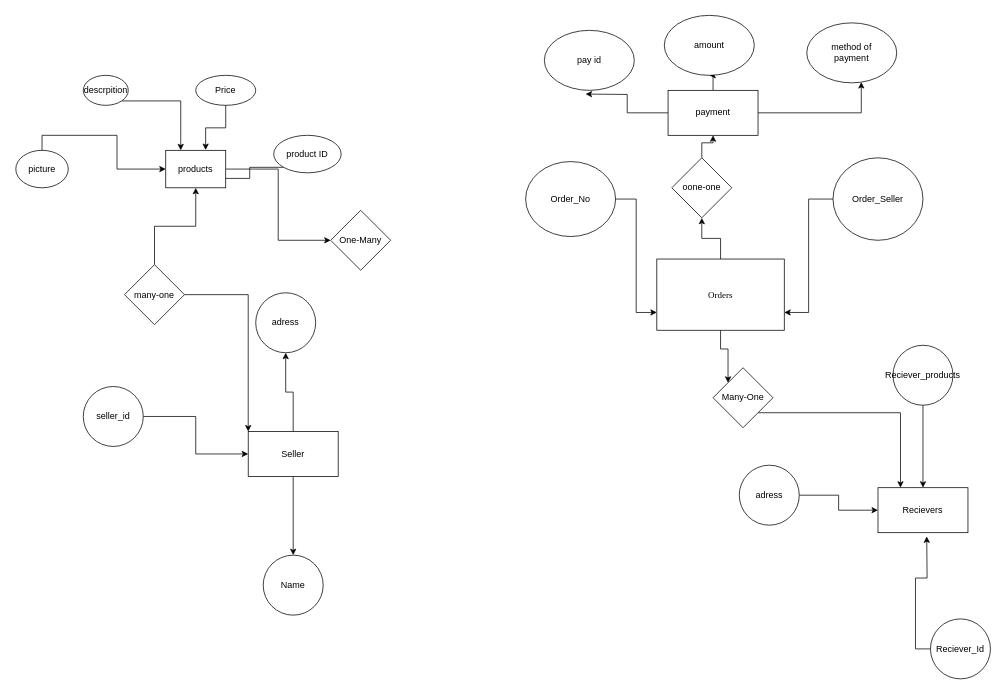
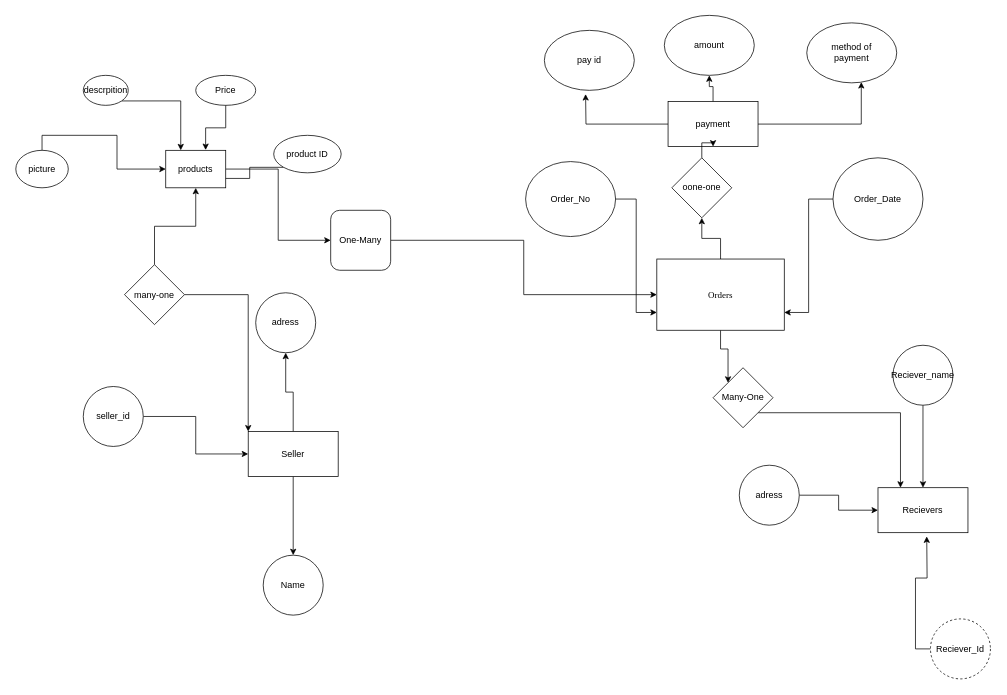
node "payment": moved (713, 113) -> (713, 124)
node "Order_Seller": label "Order_Seller" -> "Order_Date"
node "One-Many": shape diamond -> rounded rectangle
edge "One-Many" -> "Orders": added
node "Reciever_products": label "Reciever_products" -> "Reciever_name"
node "Reciever_Id": style solid -> dashed
